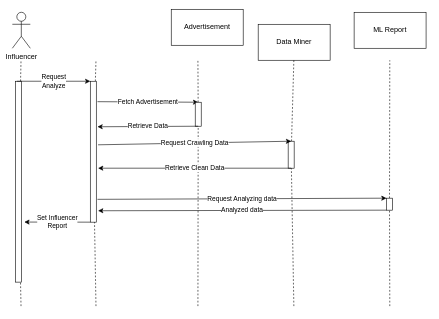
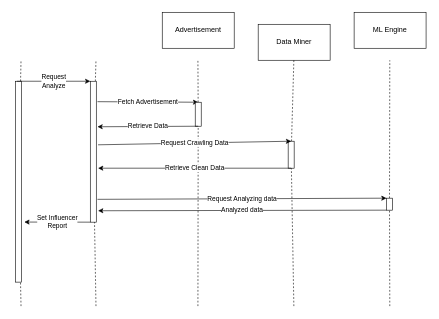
node "Advertisement": moved (207, 27) -> (198, 30)
node "Influencer": removed
node "ML Report": label "ML Report" -> "ML Engine"
